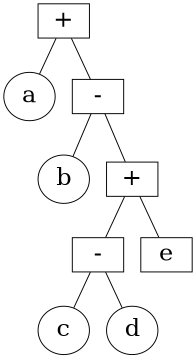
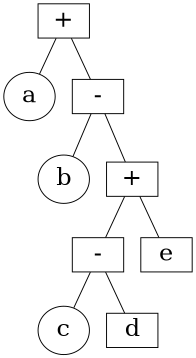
node "d": shape ellipse -> box
